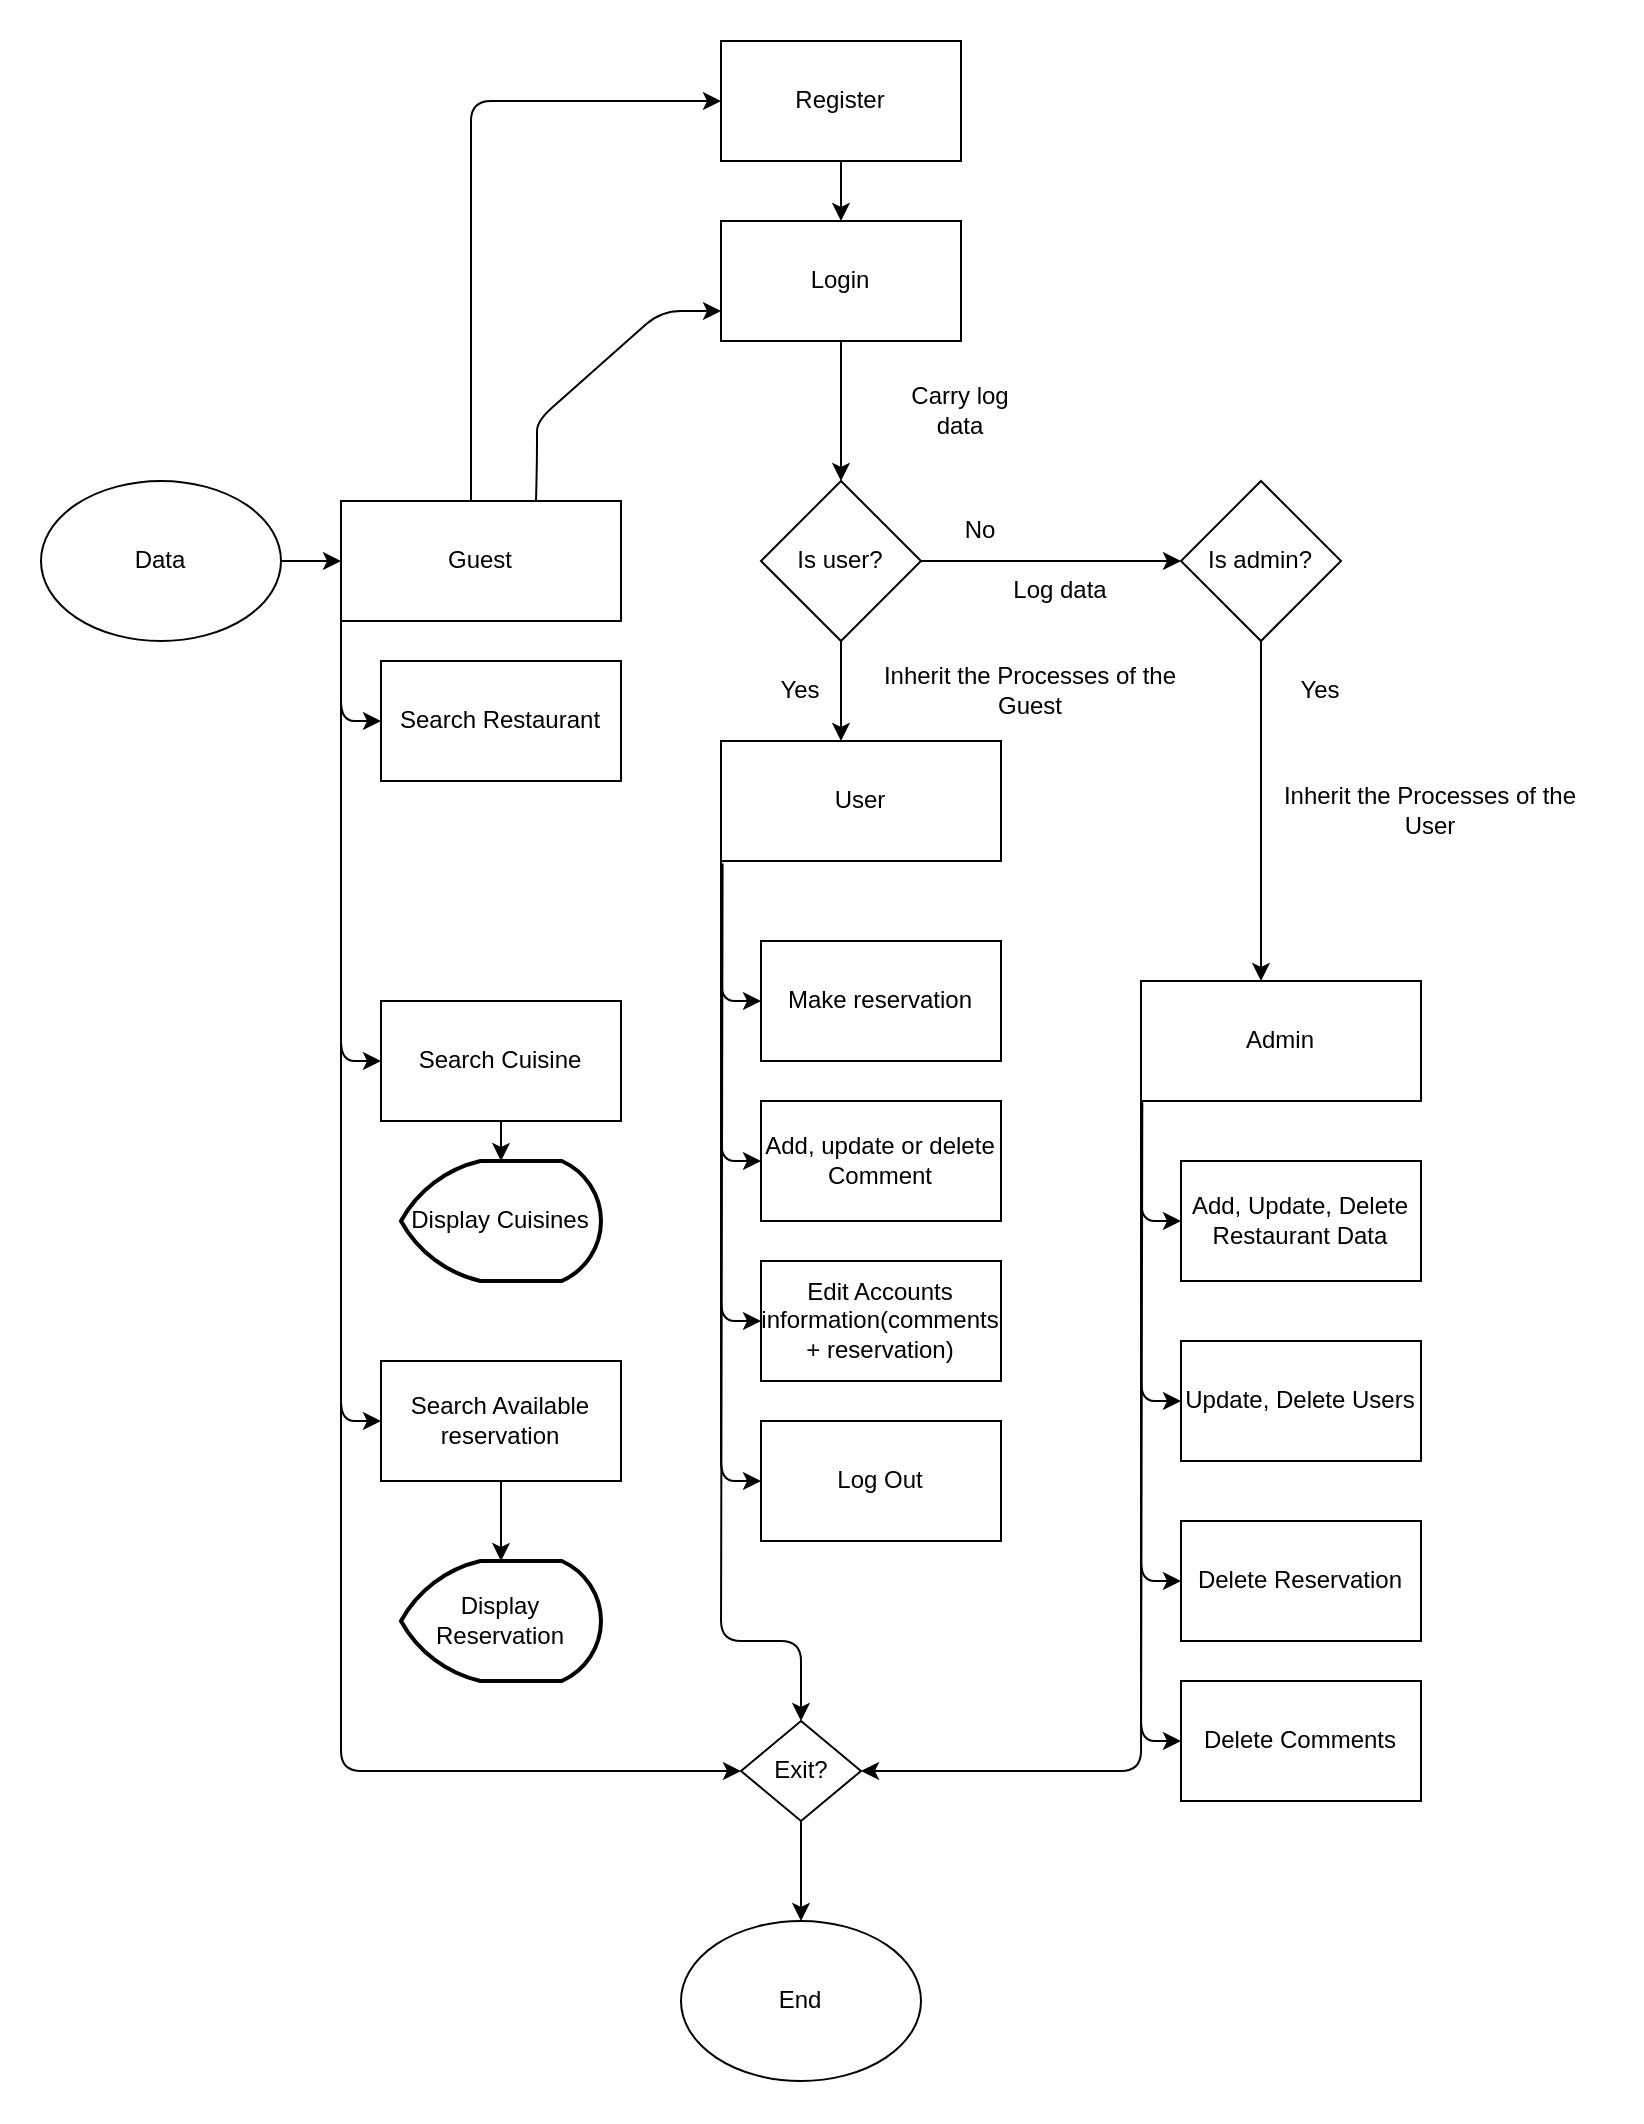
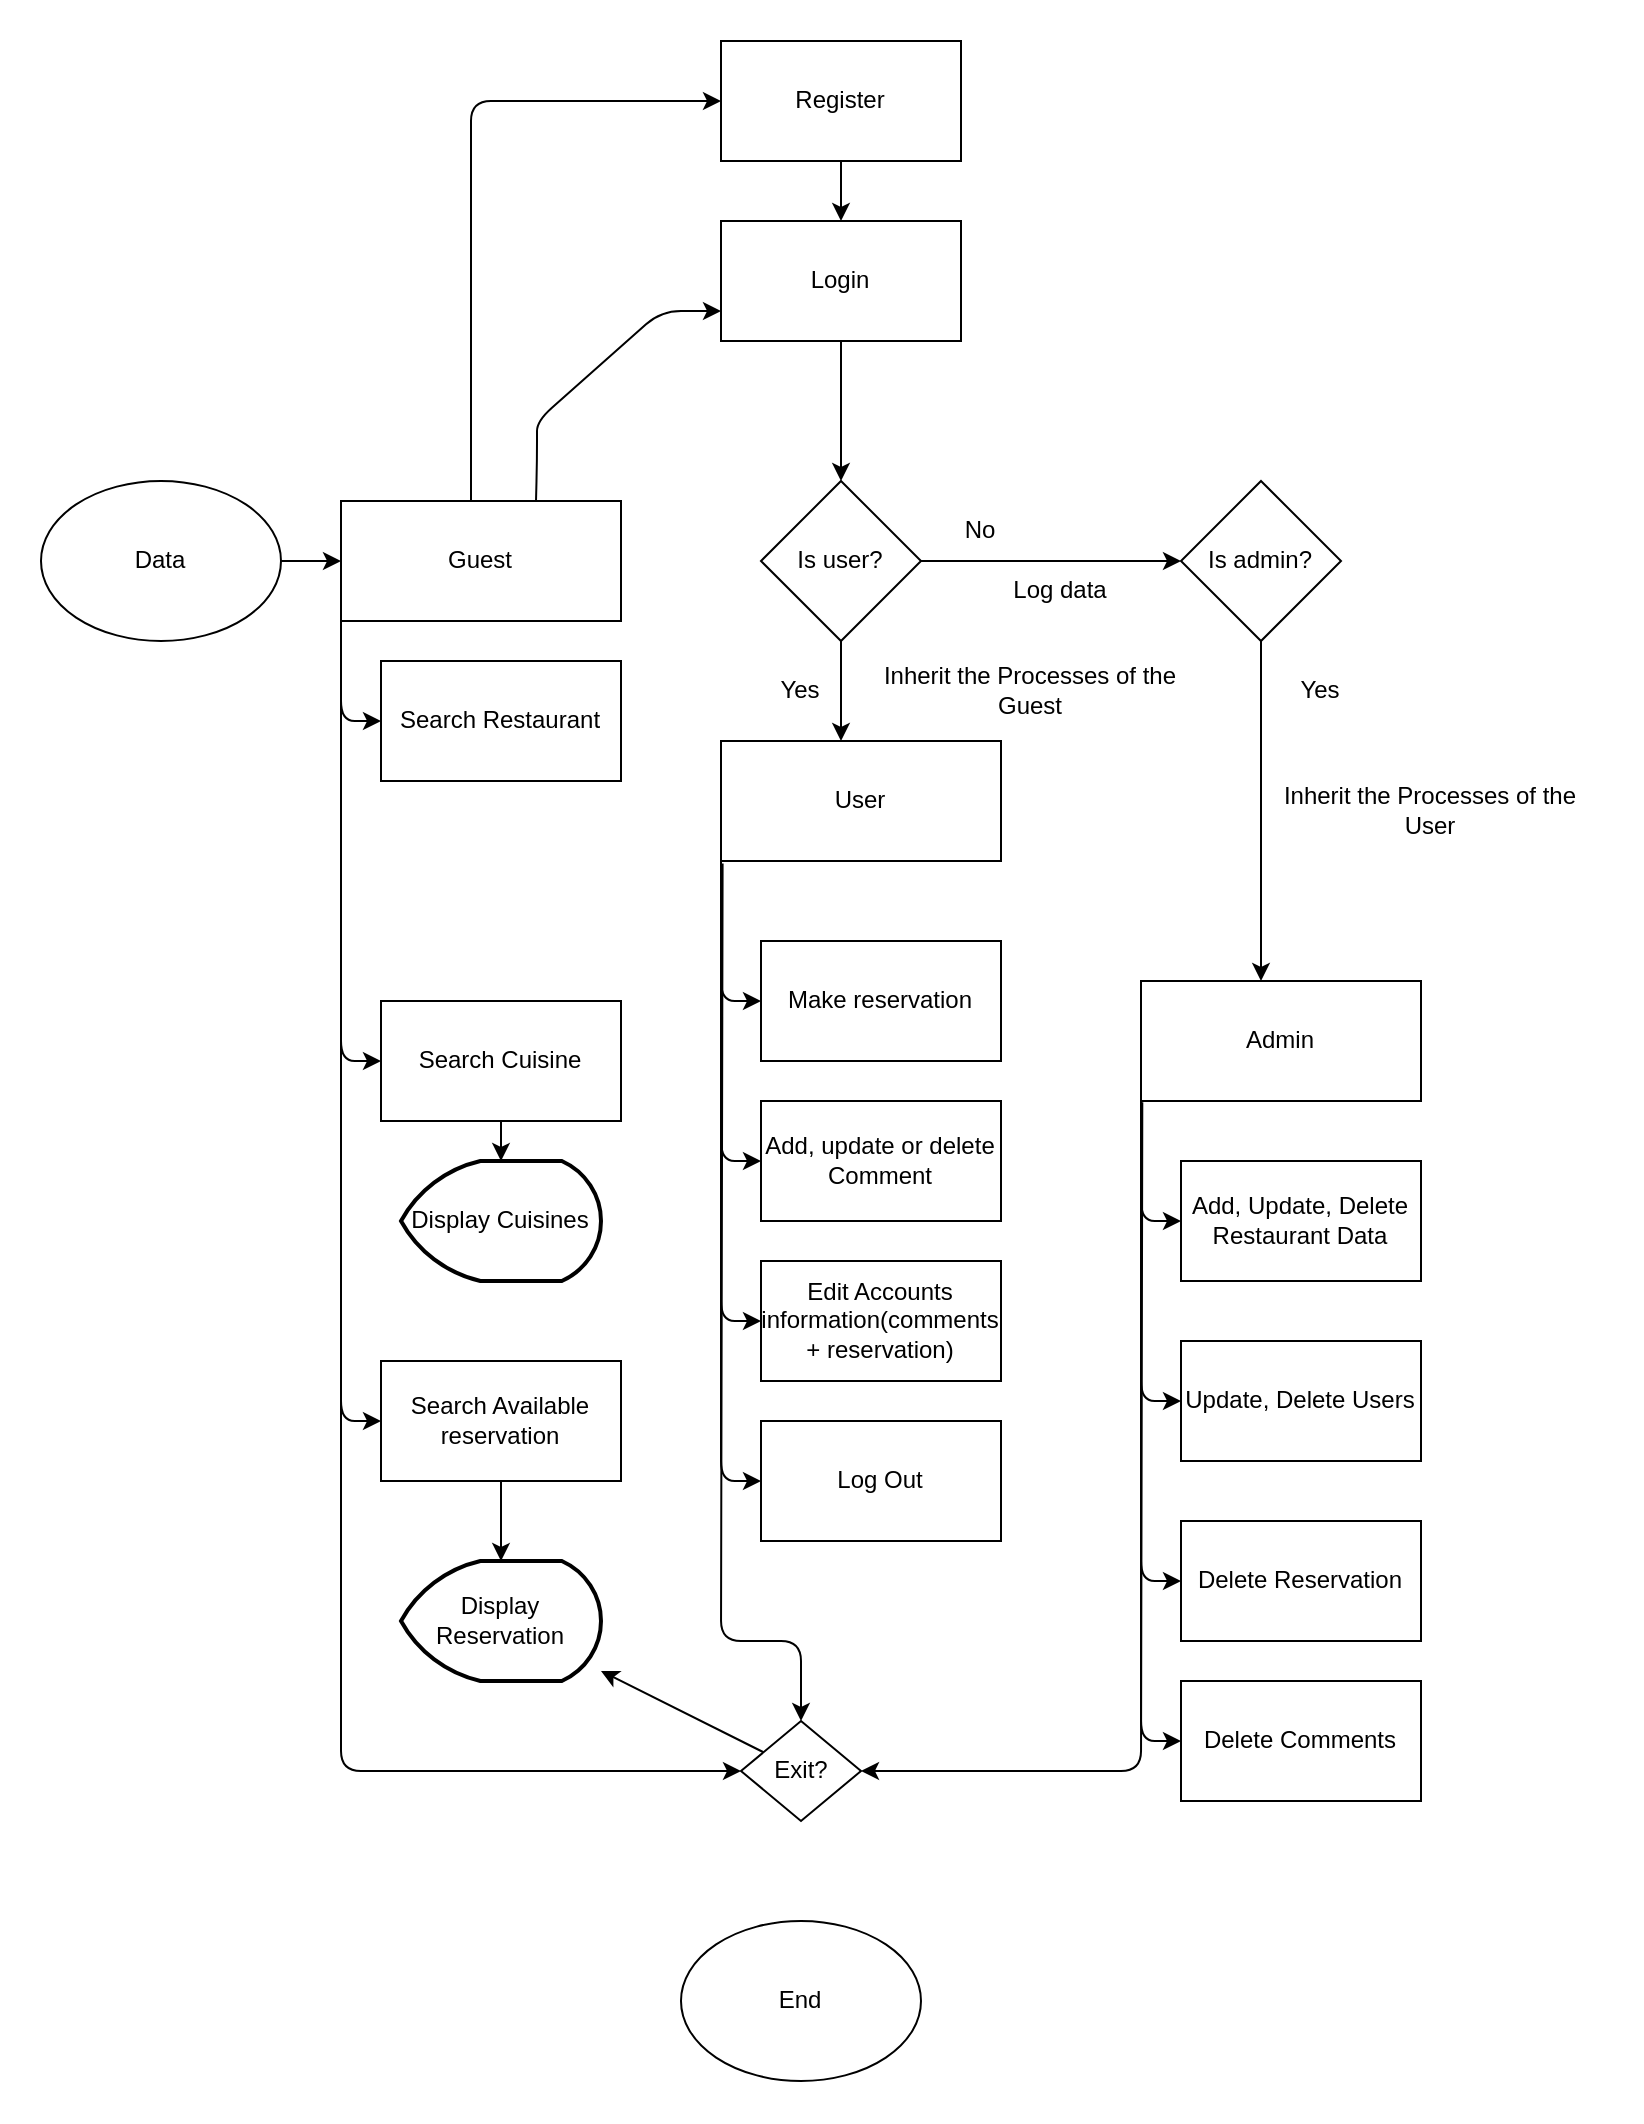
node "Carry log data": removed
edge "Exit?" -> "End": now "Exit?" -> "Display Reservation"
